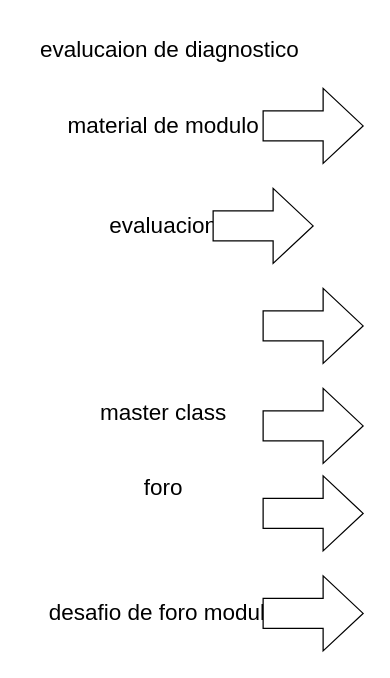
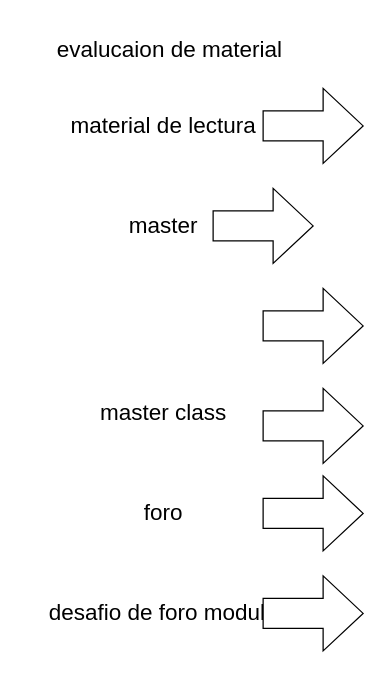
node "evalucaion de diagnostico": label "evalucaion de diagnostico" -> "evalucaion de material"
node "material de modulo": label "material de modulo" -> "material de lectura"
node "evaluacion": label "evaluacion" -> "master"
node "foro": moved (163, 488) -> (163, 513)
